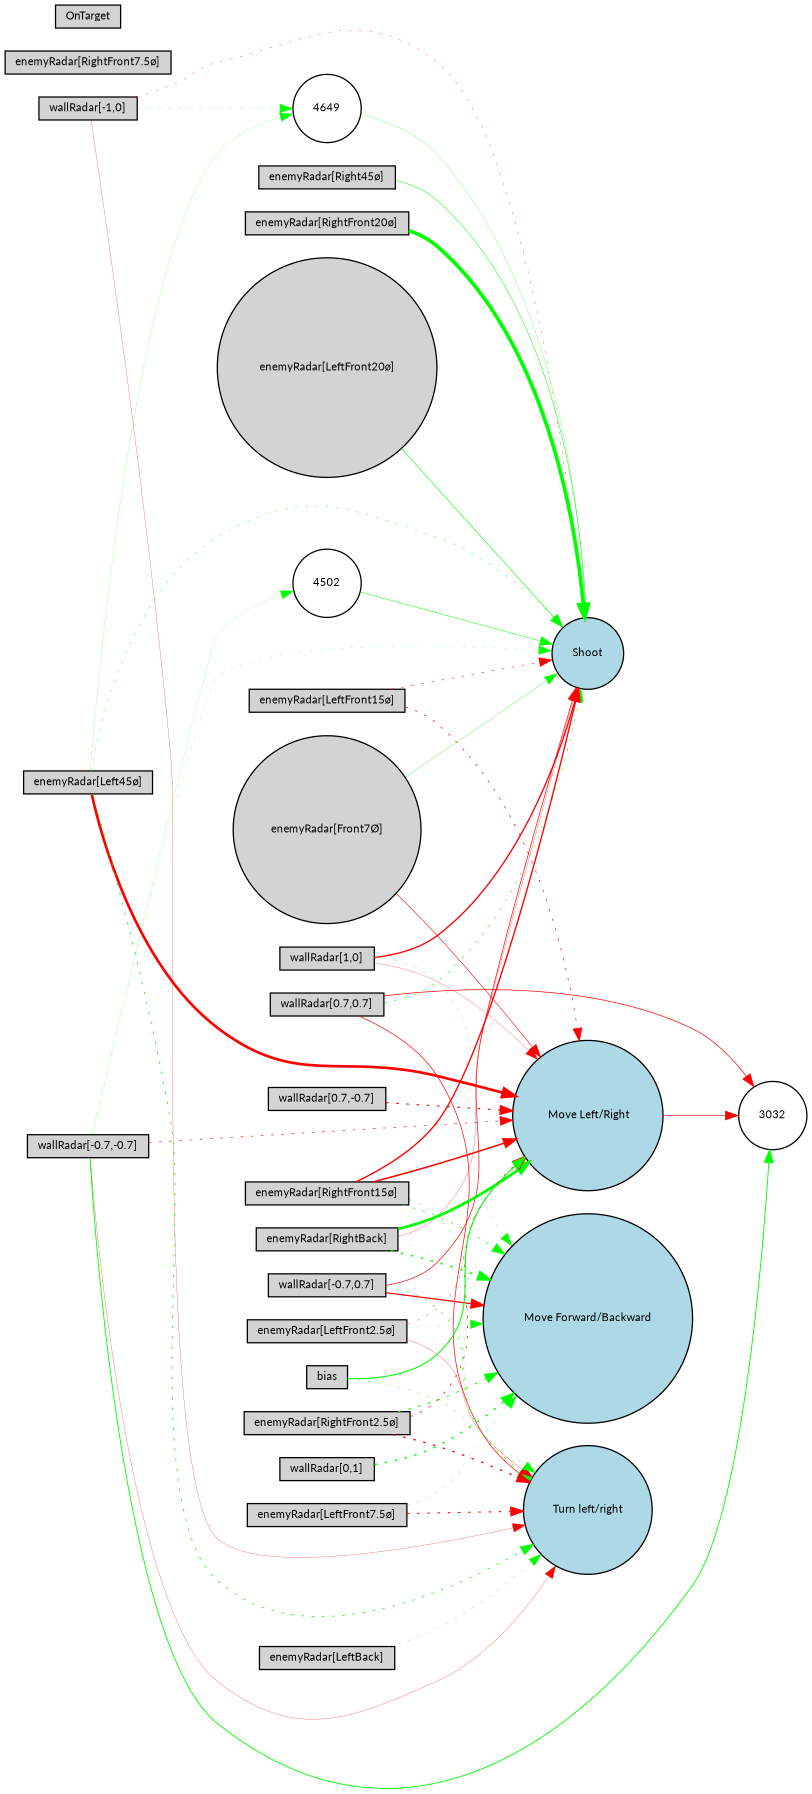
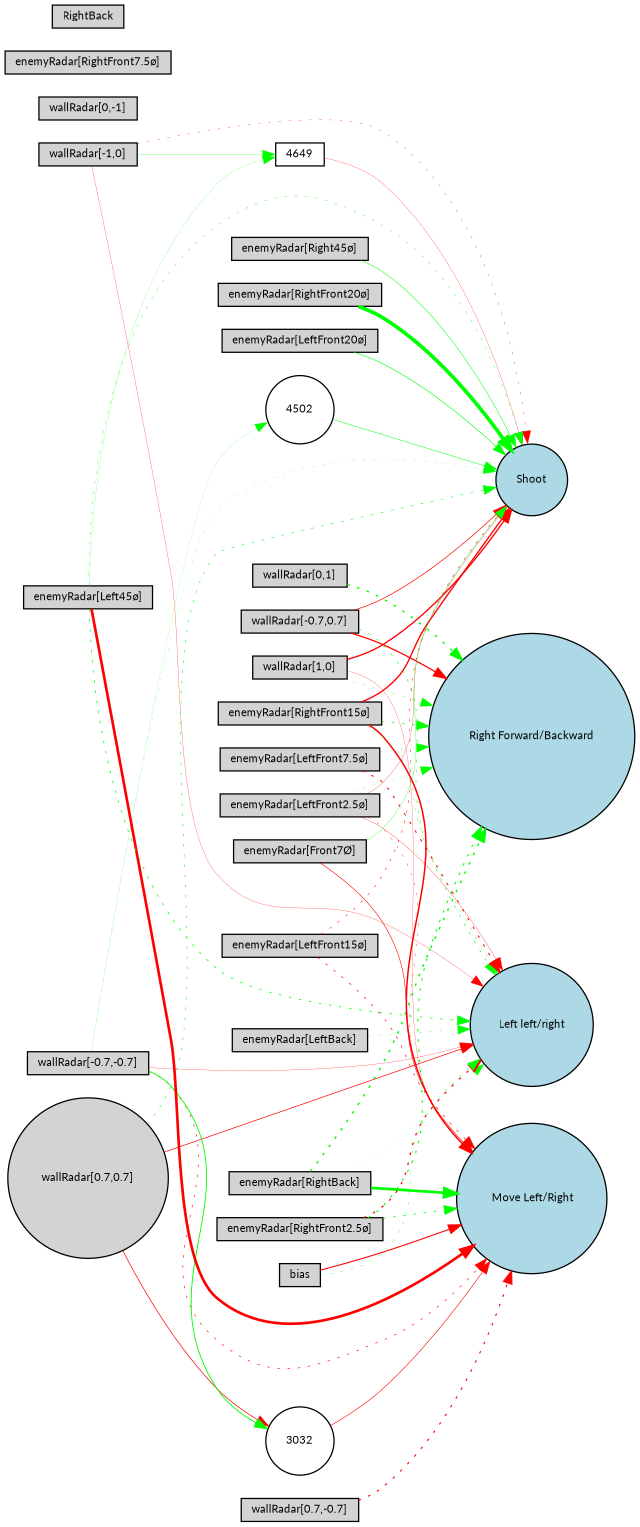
node "OnTarget": label "OnTarget" -> "RightBack"
node "wallRadar[0,-1]": added
edge "wallRadar[-1,0]" -> "4649": style dotted -> solid
node "4649": shape circle -> box
edge "4649" -> "Shoot": color green -> red
node "enemyRadar[LeftFront20ø]": shape circle -> box
node "enemyRadar[Front7Ø]": shape circle -> box
edge "enemyRadar[RightBack]" -> "Shoot": now "enemyRadar[LeftFront2.5ø]" -> "Shoot"
node "wallRadar[0.7,0.7]": shape box -> circle
edge "Move Left/Right" -> "3032": reversed
edge "enemyRadar[RightFront2.5ø]" -> "Move Left/Right": color red -> green
node "Move Forward/Backward": label "Move Forward/Backward" -> "Right Forward/Backward"
edge "bias" -> "Move Left/Right": color green -> red
node "Turn left/right": label "Turn left/right" -> "Left left/right"
